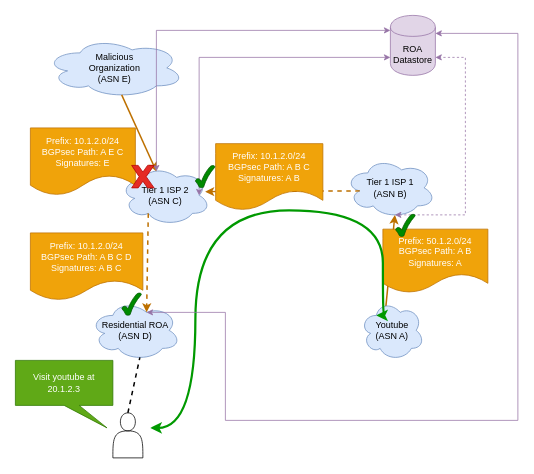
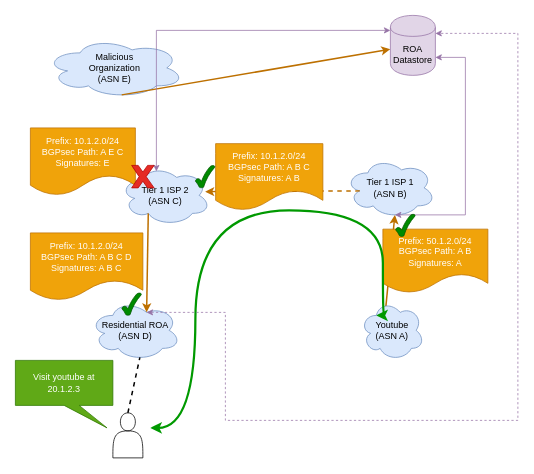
edge "ROA Datastore" -- "Tier 1 ISP 2 (ASN C)": removed
edge "Malicious Organization (ASN E)" -> "Tier 1 ISP 2 (ASN C)": now "Malicious Organization (ASN E)" -> "ROA Datastore"
edge "ROA Datastore" -- "Tier 1 ISP 1 (ASN B)": style dashed -> solid
edge "Tier 1 ISP 2 (ASN C)" -> "Residential ROA (ASN D)": style dashed -> solid
edge "ROA Datastore" -- "Residential ROA (ASN D)": style solid -> dashed
